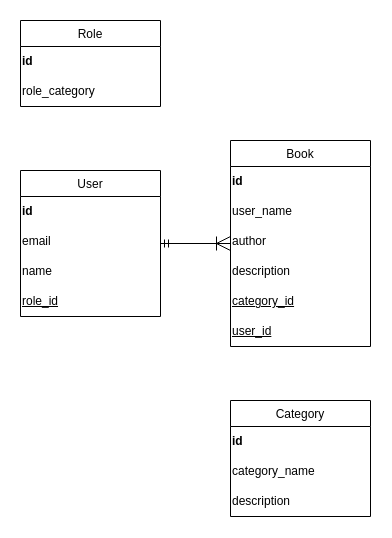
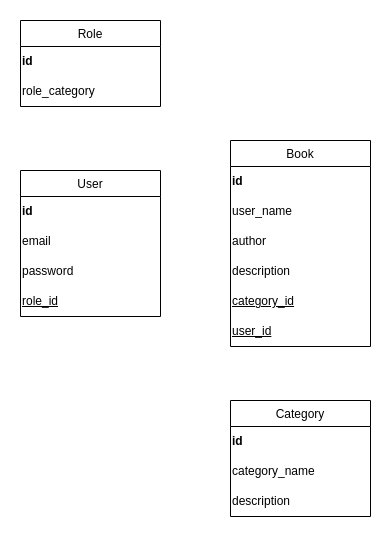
edge "User" -- "Book": removed
node "name": label "name" -> "password"
